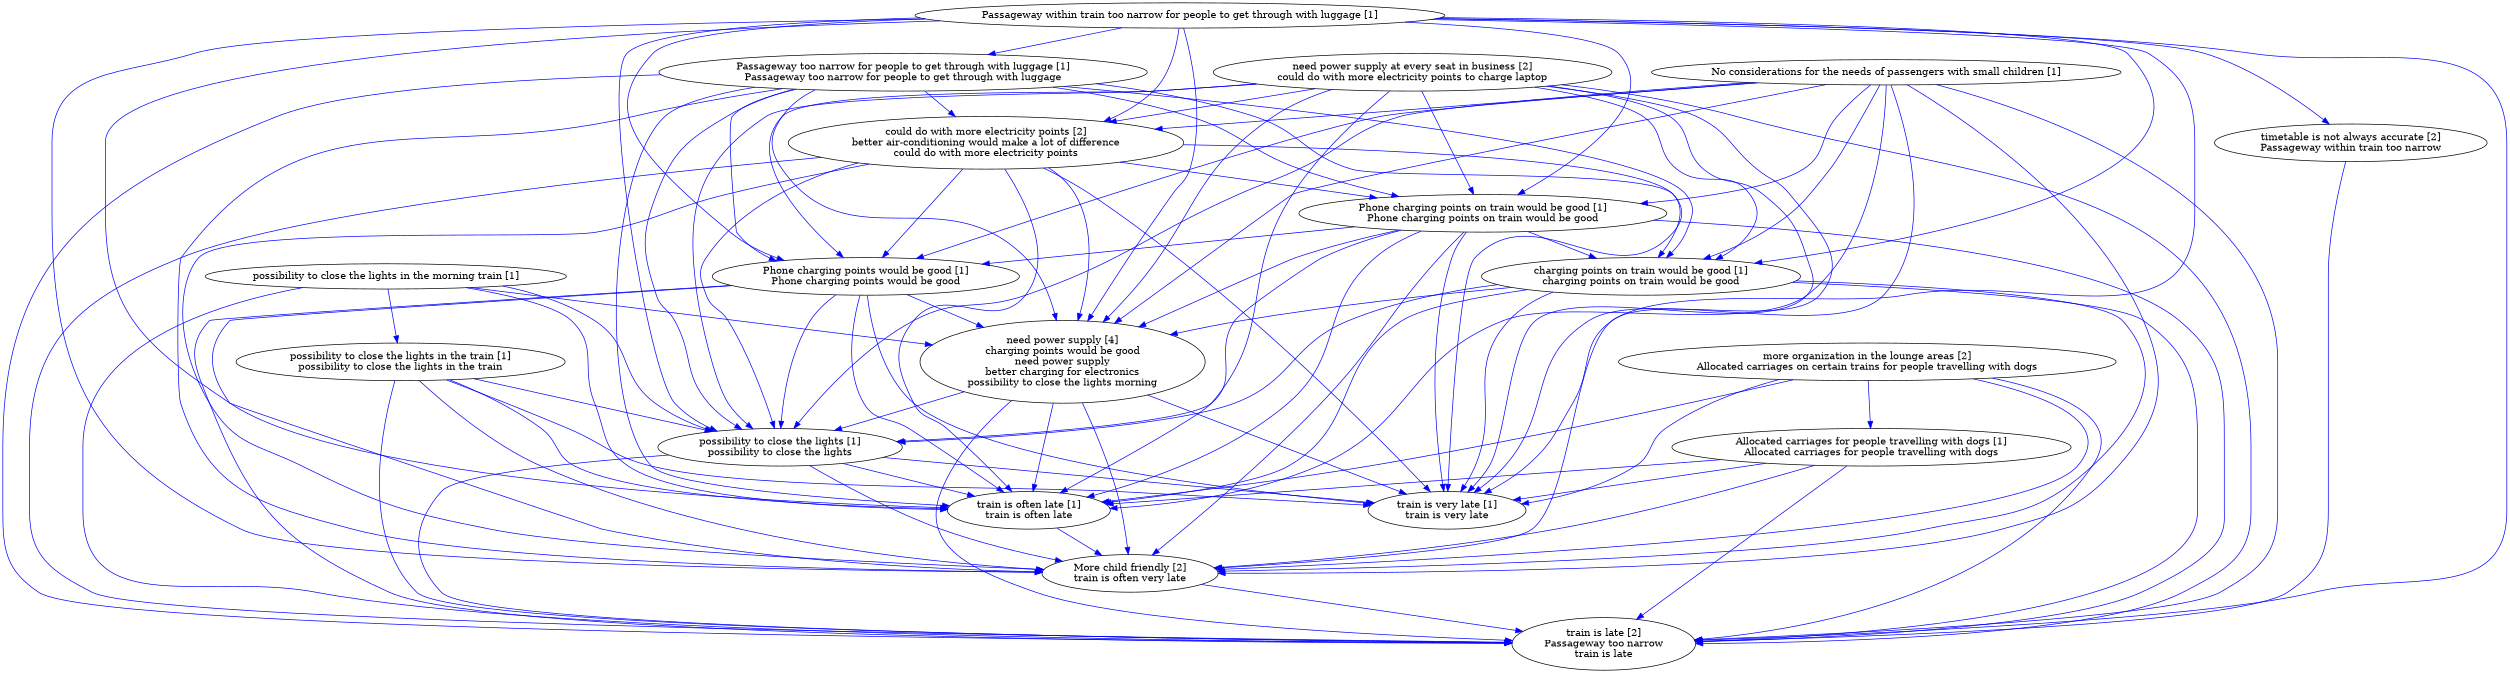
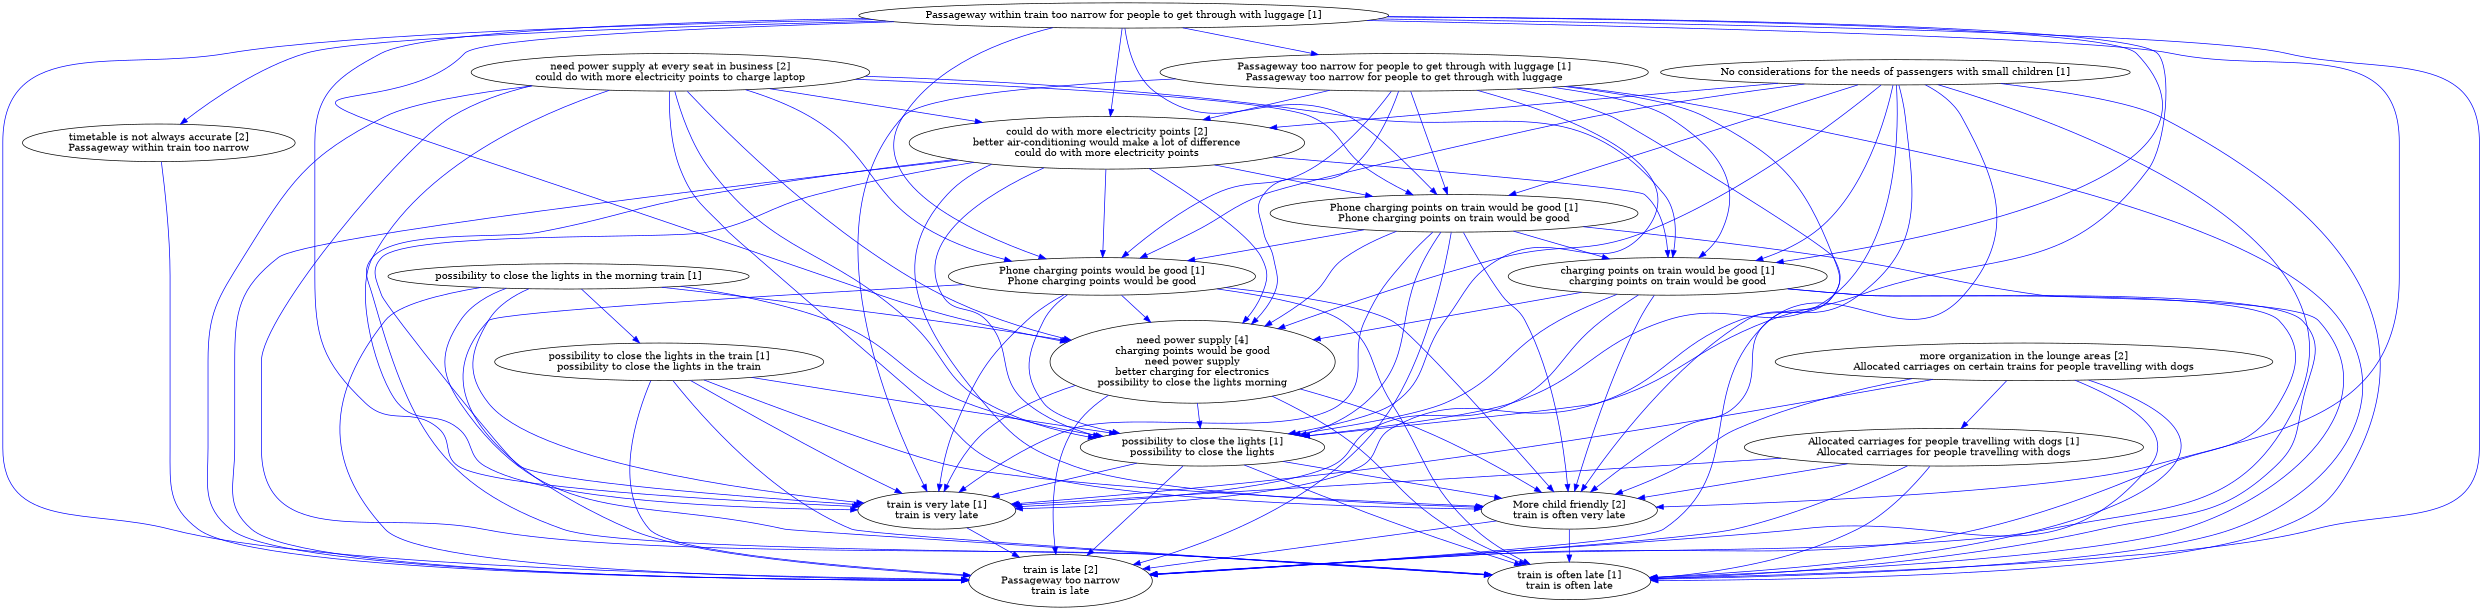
edge "possibility to close the lights in the morning train [1]" -> "train is very late [1] train is very late": added
edge "train is very late [1] train is very late" -> "train is late [2] Passageway too narrow train is late": added
edge "train is often late [1] train is often late" -> "More child friendly [2] train is often very late": reversed
